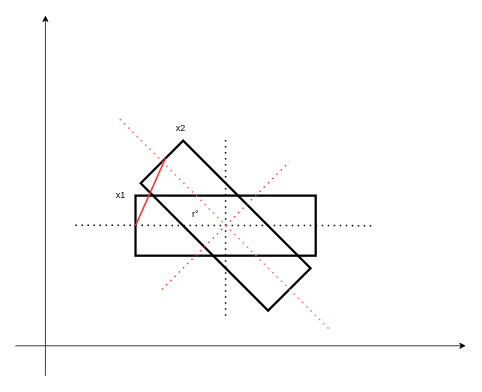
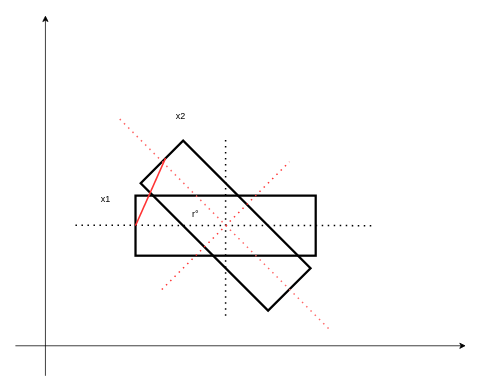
node "x2": moved (180, 128) -> (180, 117)
node "x1": moved (120, 195) -> (105, 199)
